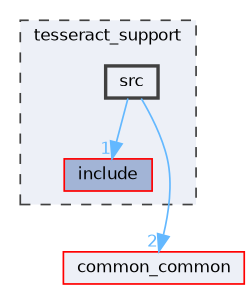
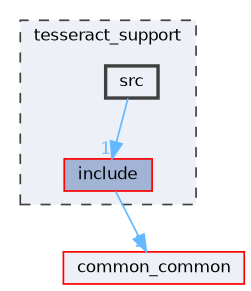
edge "src" -> "common_common": now "include" -> "common_common"
